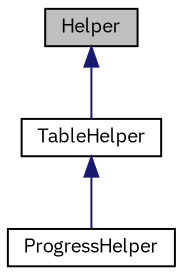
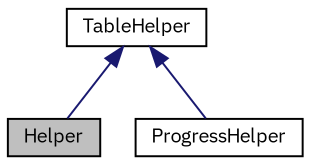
edge "TableHelper" -> "Helper": reversed
